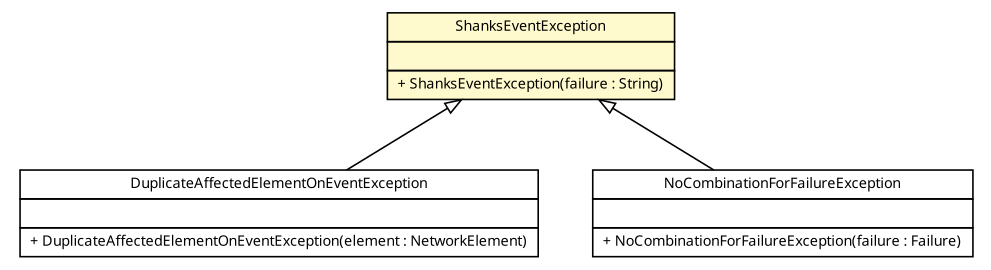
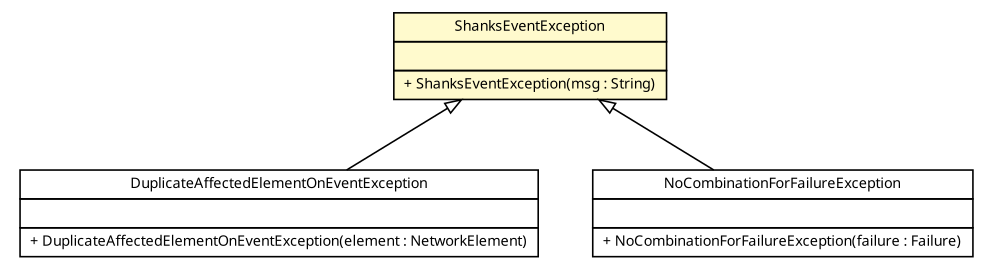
node "ShanksEventException": text "+ ShanksEventException(failure : String)" -> "+ ShanksEventException(msg : String)"
